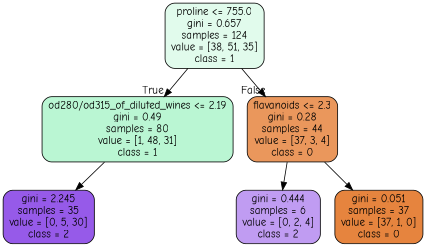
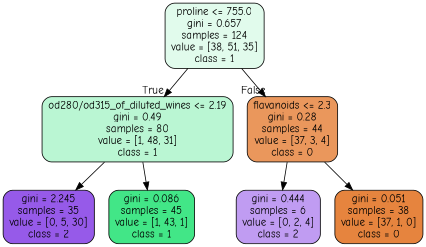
node "gini = 0.086 samples = 45 value = [1, 43, 1] class = 1": added
node "gini = 0.051 samples = 37 value = [37, 1, 0] class = 0": label "gini = 0.051 samples = 37 value = [37, 1, 0] class = 0" -> "gini = 0.051 samples = 38 value = [37, 1, 0] class = 0"
